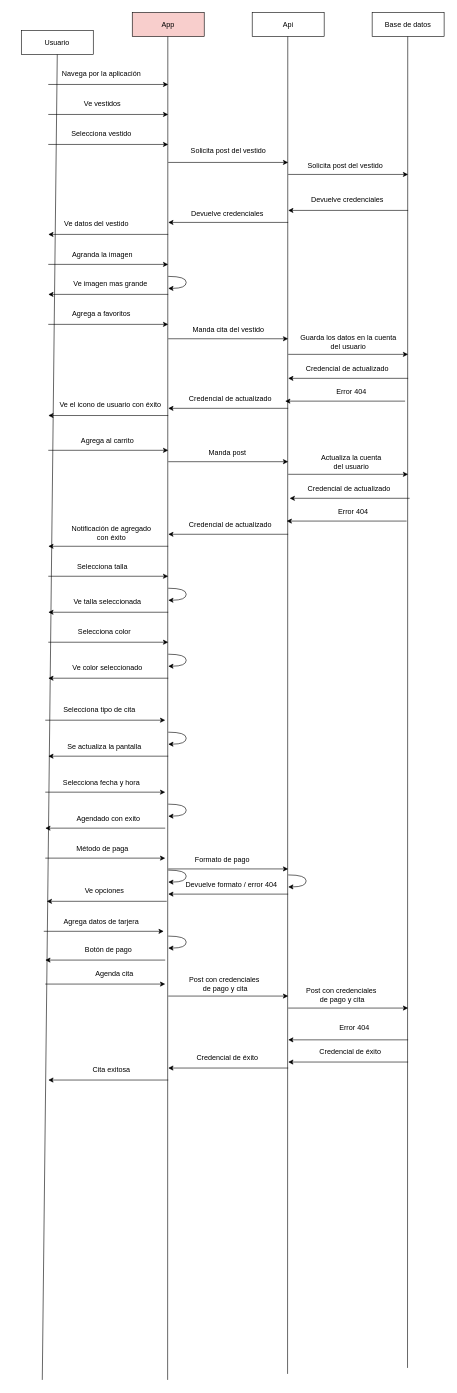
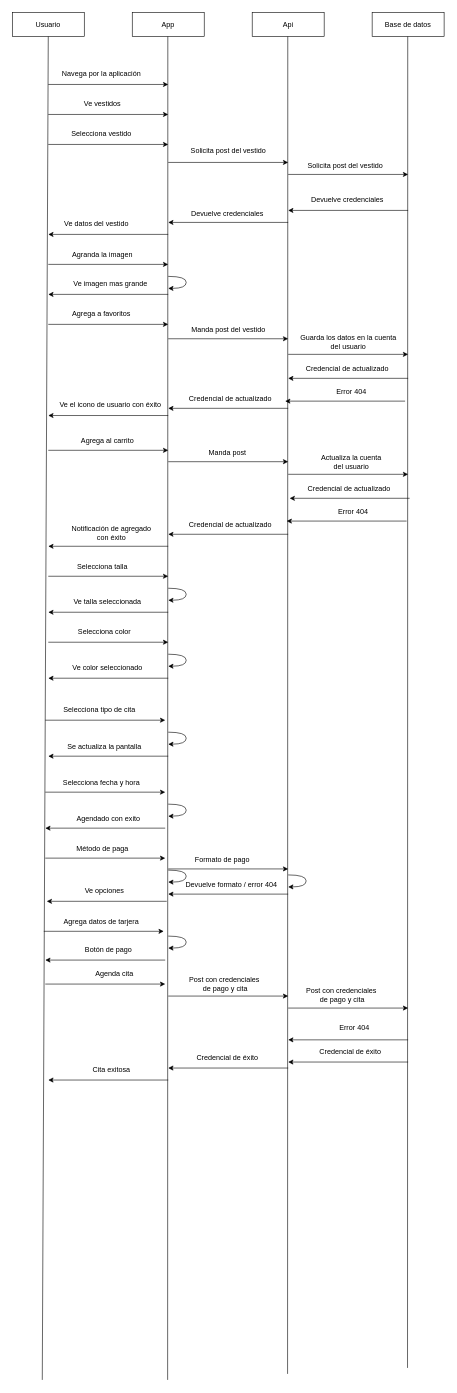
node "App": fillcolor #f8cecc -> #ffffff
node "Usuario": moved (57, 42) -> (48, 24)
node "Manda cita del vestido": label "Manda cita del vestido" -> "Manda post del vestido"
